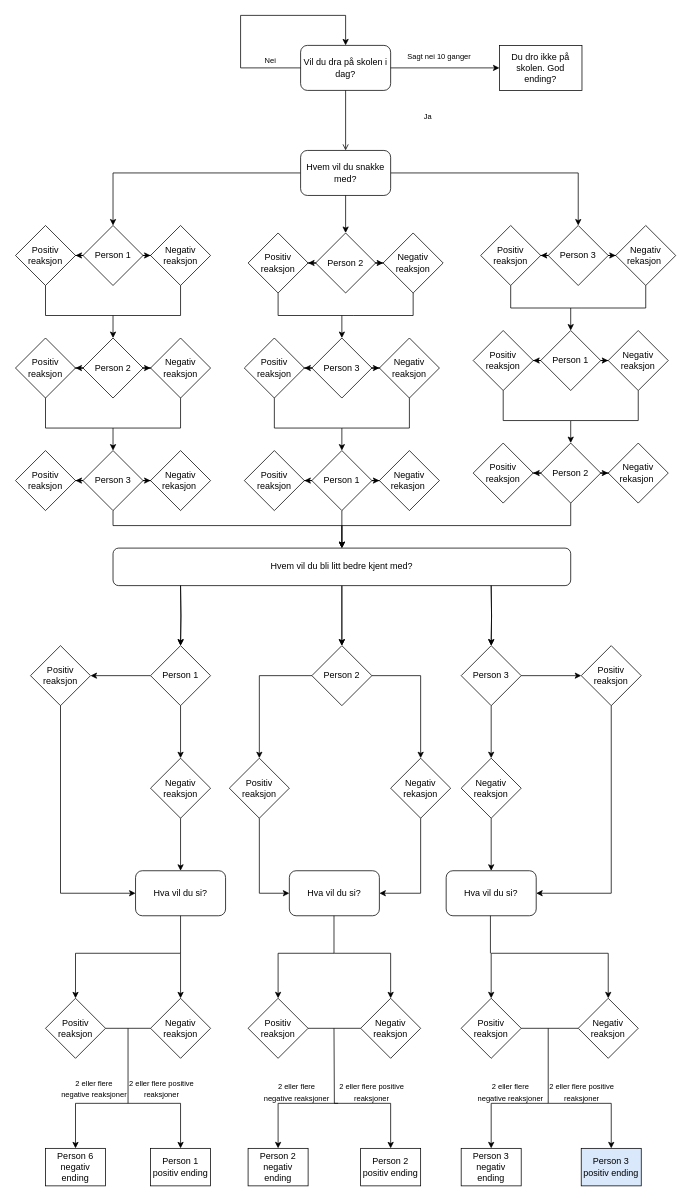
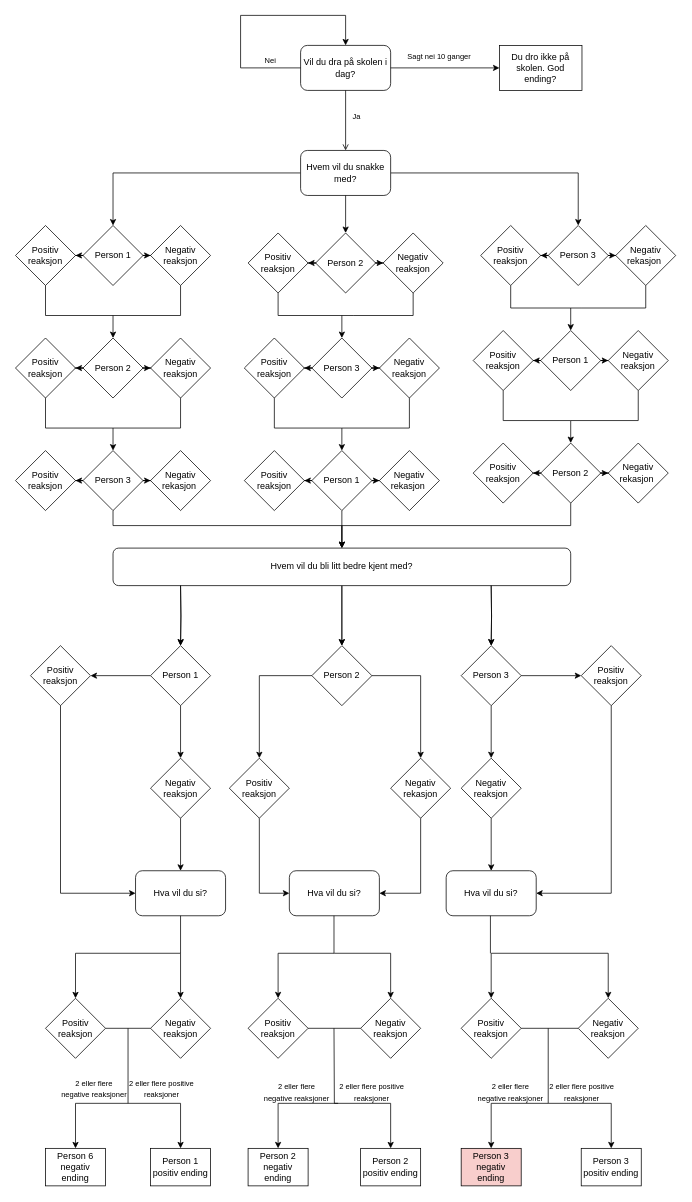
node "Ja": moved (428, 117) -> (357, 117)
node "Person 3 negativ ending": fillcolor #ffffff -> #f8cecc
node "Person 3 positiv ending": fillcolor #dae8fc -> #ffffff
